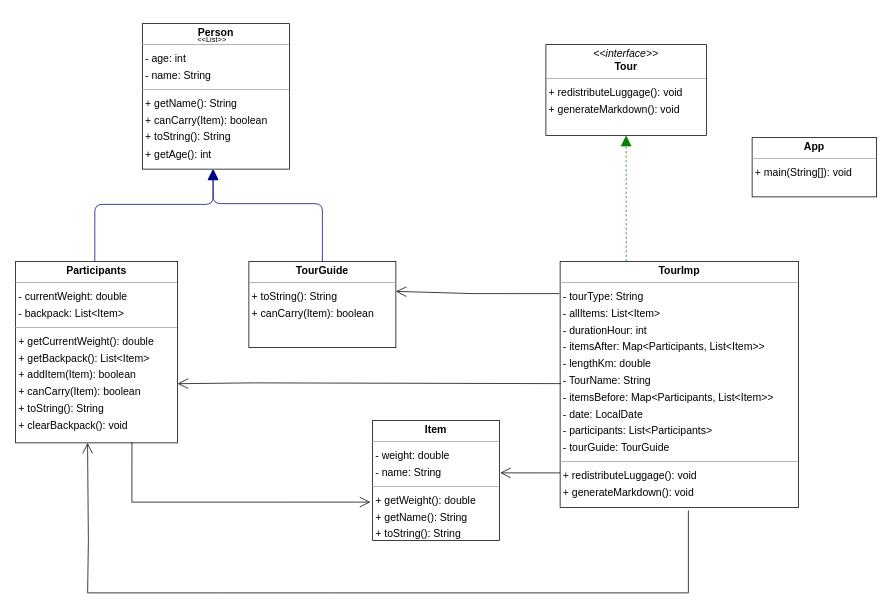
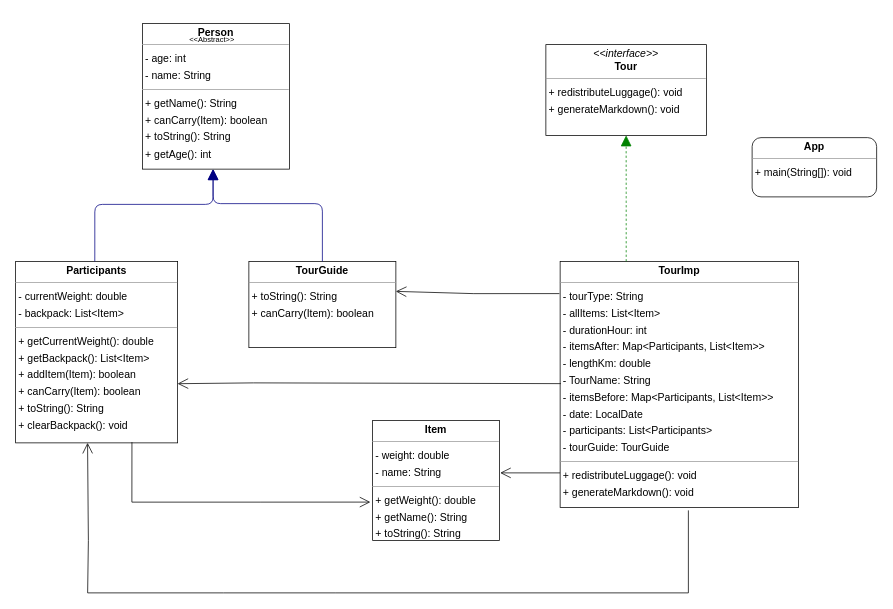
node "<<List>>": label "<<List>>" -> "<<Abstract>>"
node "App + main(String[]): void": shape rectangle -> rounded rectangle
